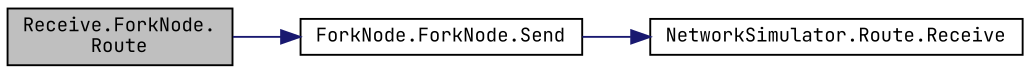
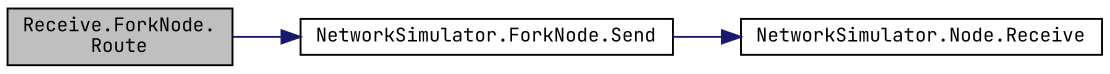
node "ForkNode.ForkNode.Send": label "ForkNode.ForkNode.Send" -> "NetworkSimulator.ForkNode.Send"
node "NetworkSimulator.Route.Receive": label "NetworkSimulator.Route.Receive" -> "NetworkSimulator.Node.Receive"
